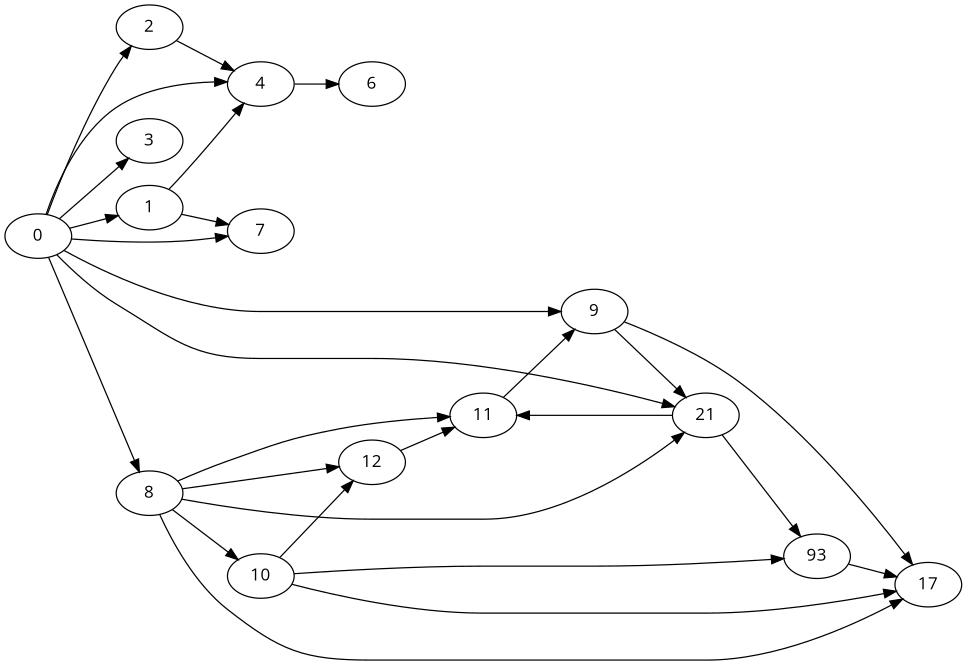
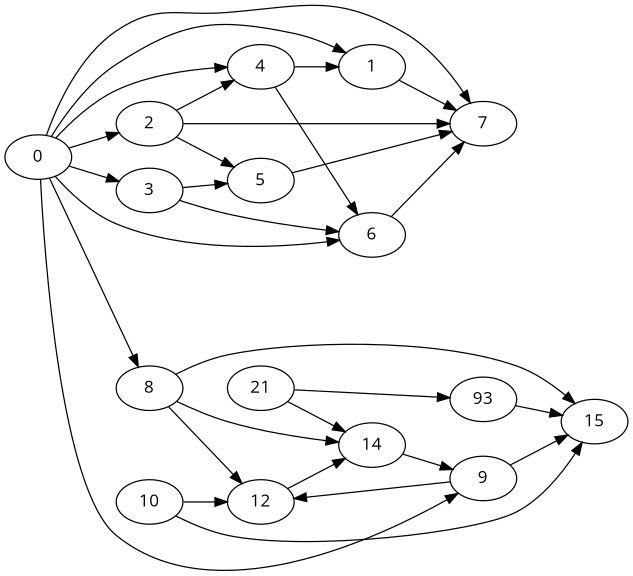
edge "2" -> "7": added
edge "1" -> "4": reversed
node "5": added
edge "6" -> "7": added
edge "3" -> "6": added
edge "0" -> "21": now "0" -> "6"
edge "9" -> "21": now "9" -> "12"
node "11": label "11" -> "14"
edge "8" -> "21": removed
edge "8" -> "10": removed
edge "10" -> "93": removed
node "17": label "17" -> "15"
